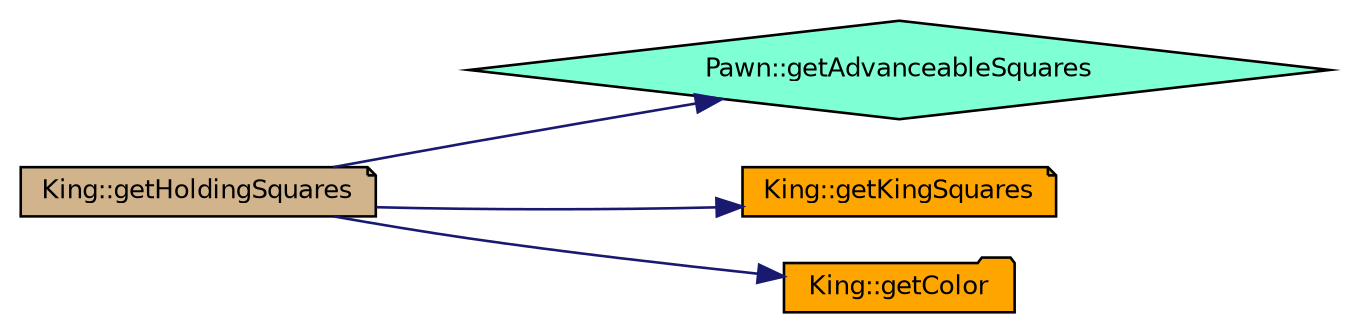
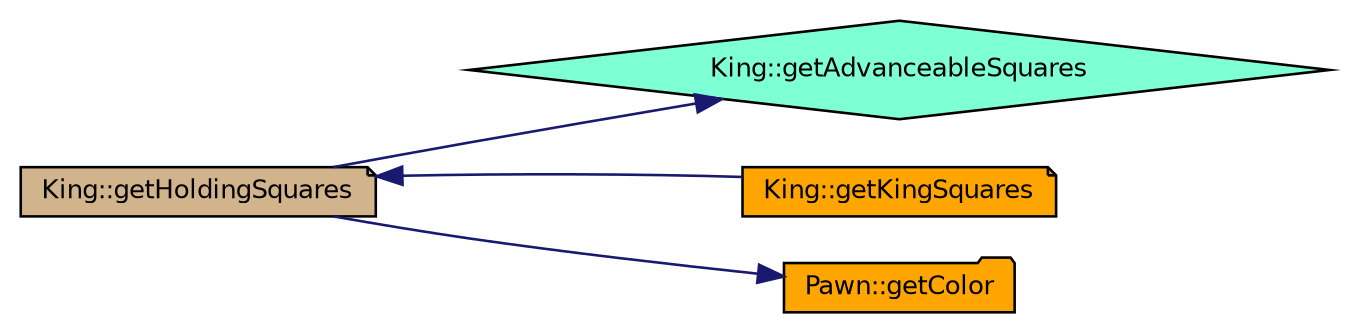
node "Pawn::getAdvanceableSquares": label "Pawn::getAdvanceableSquares" -> "King::getAdvanceableSquares"
edge "King::getHoldingSquares" -> "King::getKingSquares": reversed
node "King::getColor": label "King::getColor" -> "Pawn::getColor"
